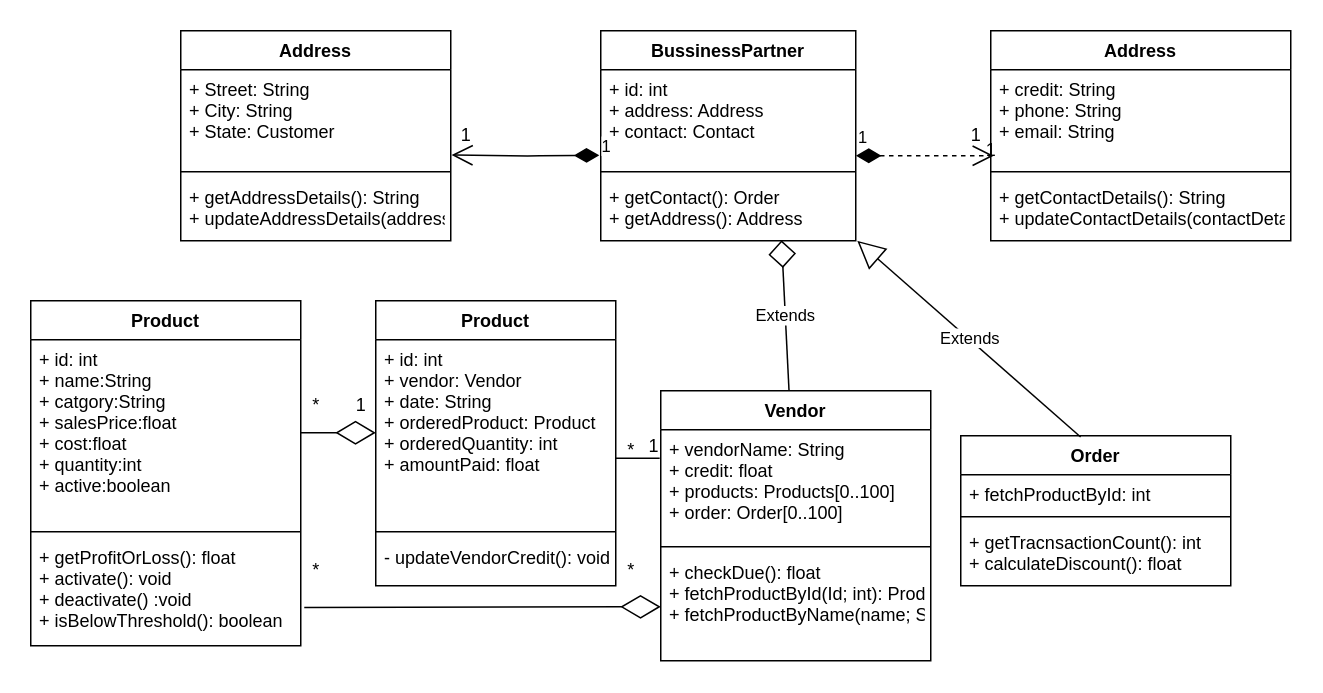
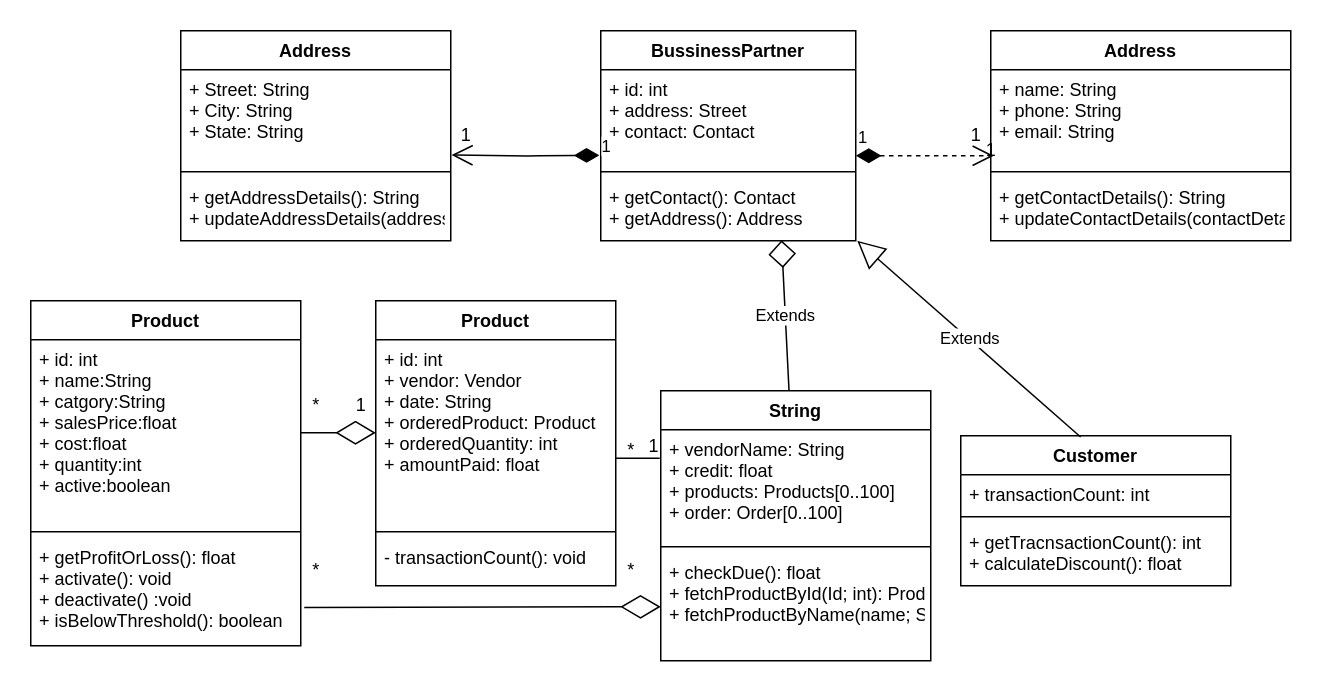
node "+ Street: String + City: String + State: Customer": label "+ Street: String + City: String + State: Customer" -> "+ Street: String + City: String + State: String"
node "+ id: int + address: Address + contact: Contact": label "+ id: int + address: Address + contact: Contact" -> "+ id: int + address: Street + contact: Contact"
node "+ credit: String + phone: String + email: String": label "+ credit: String + phone: String + email: String" -> "+ name: String + phone: String + email: String"
node "+ getContact(): Order + getAddress(): Address": label "+ getContact(): Order + getAddress(): Address" -> "+ getContact(): Contact + getAddress(): Address"
node "Vendor": label "Vendor" -> "String"
node "Order": label "Order" -> "Customer"
node "+ fetchProductById: int": label "+ fetchProductById: int" -> "+ transactionCount: int"
node "- updateVendorCredit(): void": label "- updateVendorCredit(): void" -> "- transactionCount(): void"
